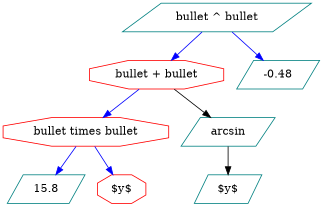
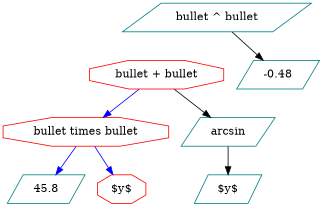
edge "bullet ^ bullet" -> "bullet + bullet": removed
edge "bullet ^ bullet" -> "-0.48": color blue -> black
node "15.8": label "15.8" -> "45.8"
